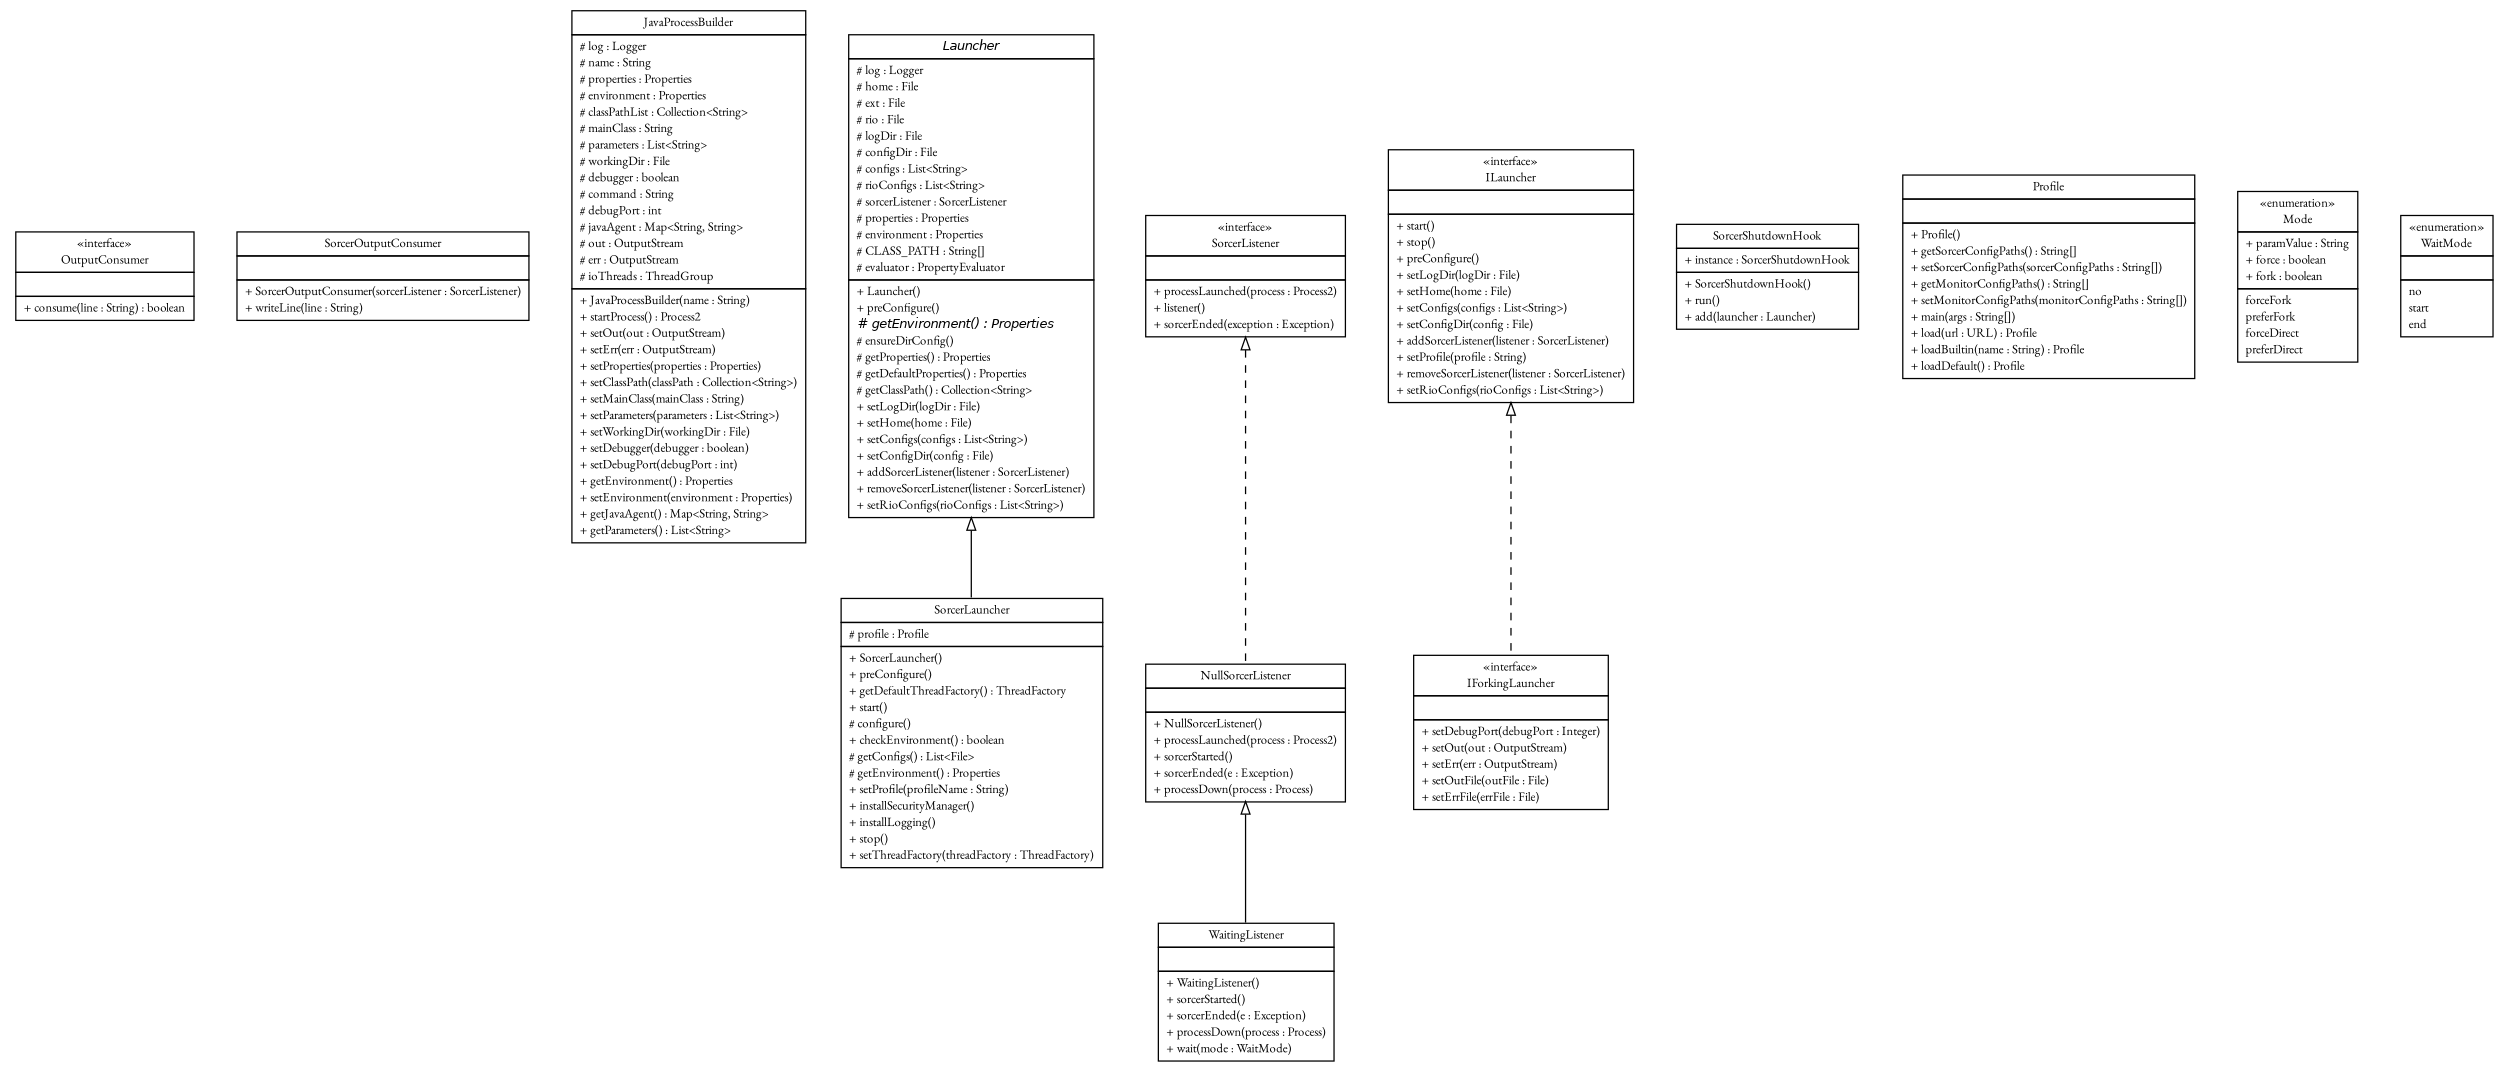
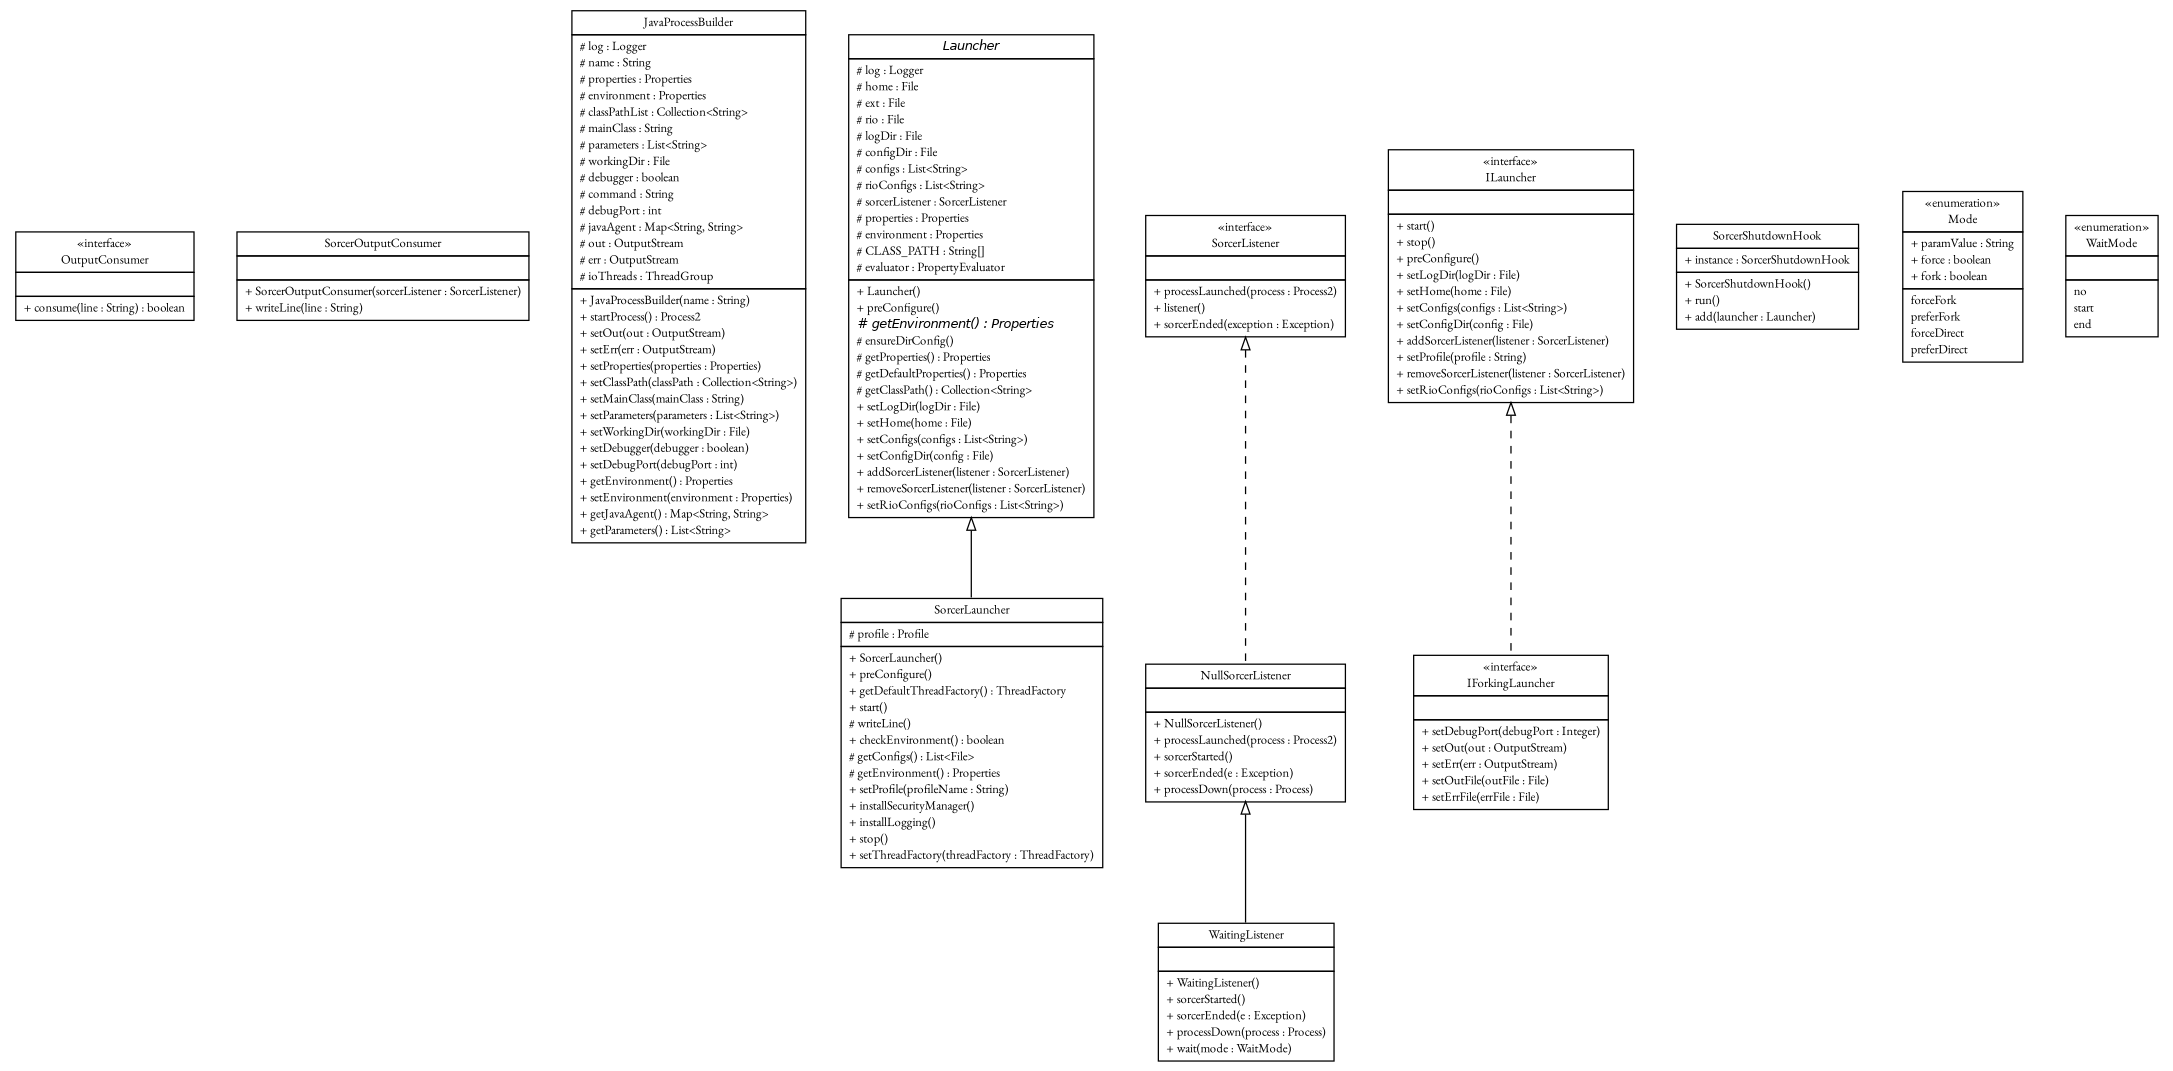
node "Profile": removed
node "SorcerLauncher": text "# configure()" -> "# writeLine()"
